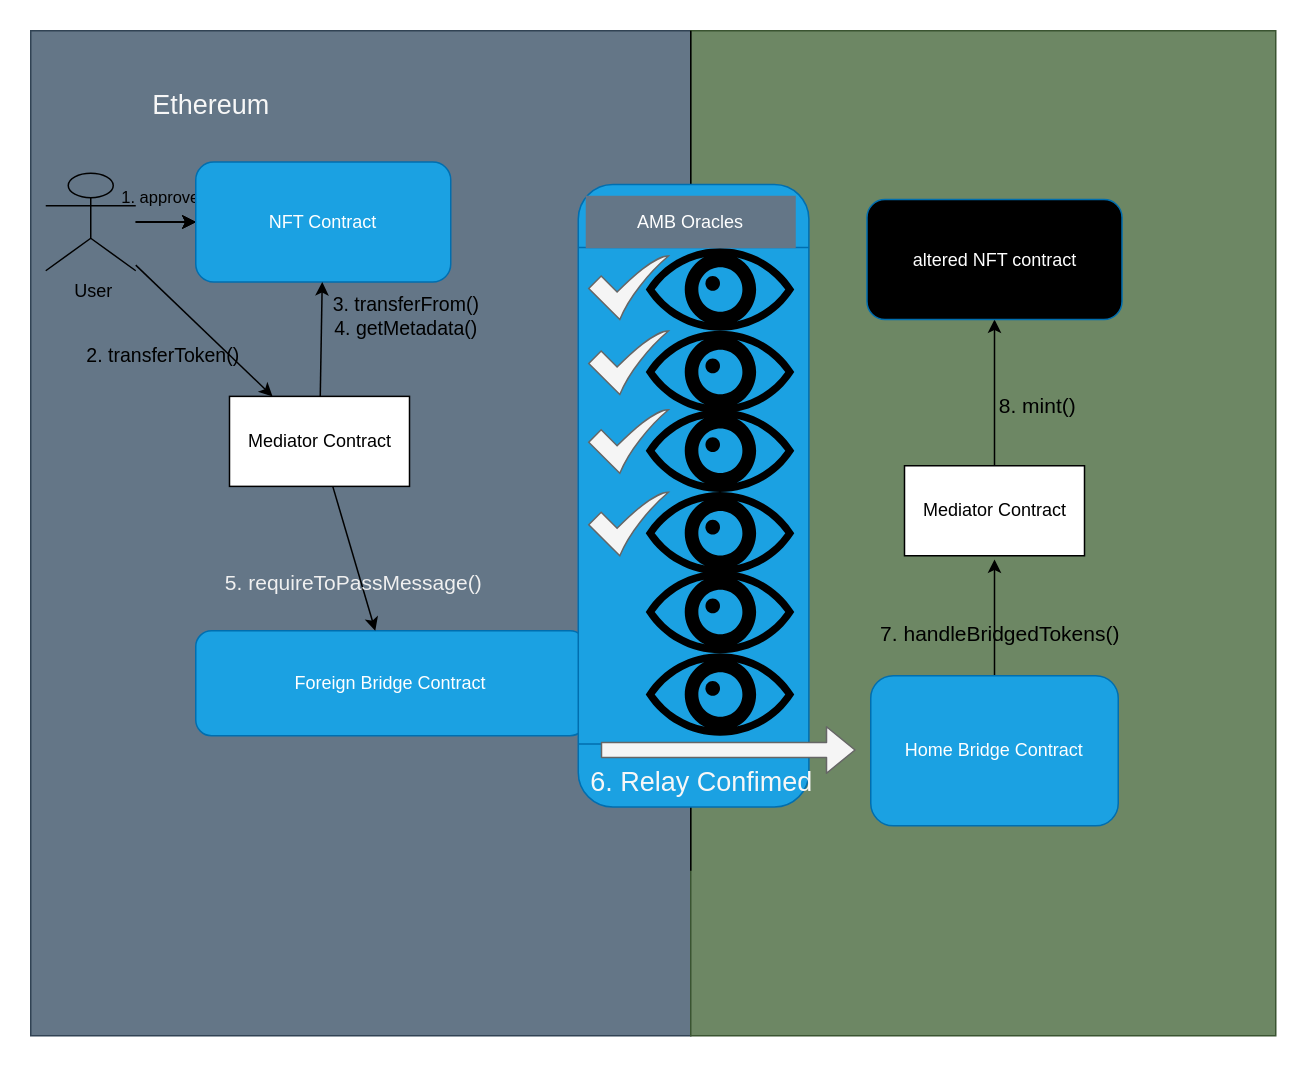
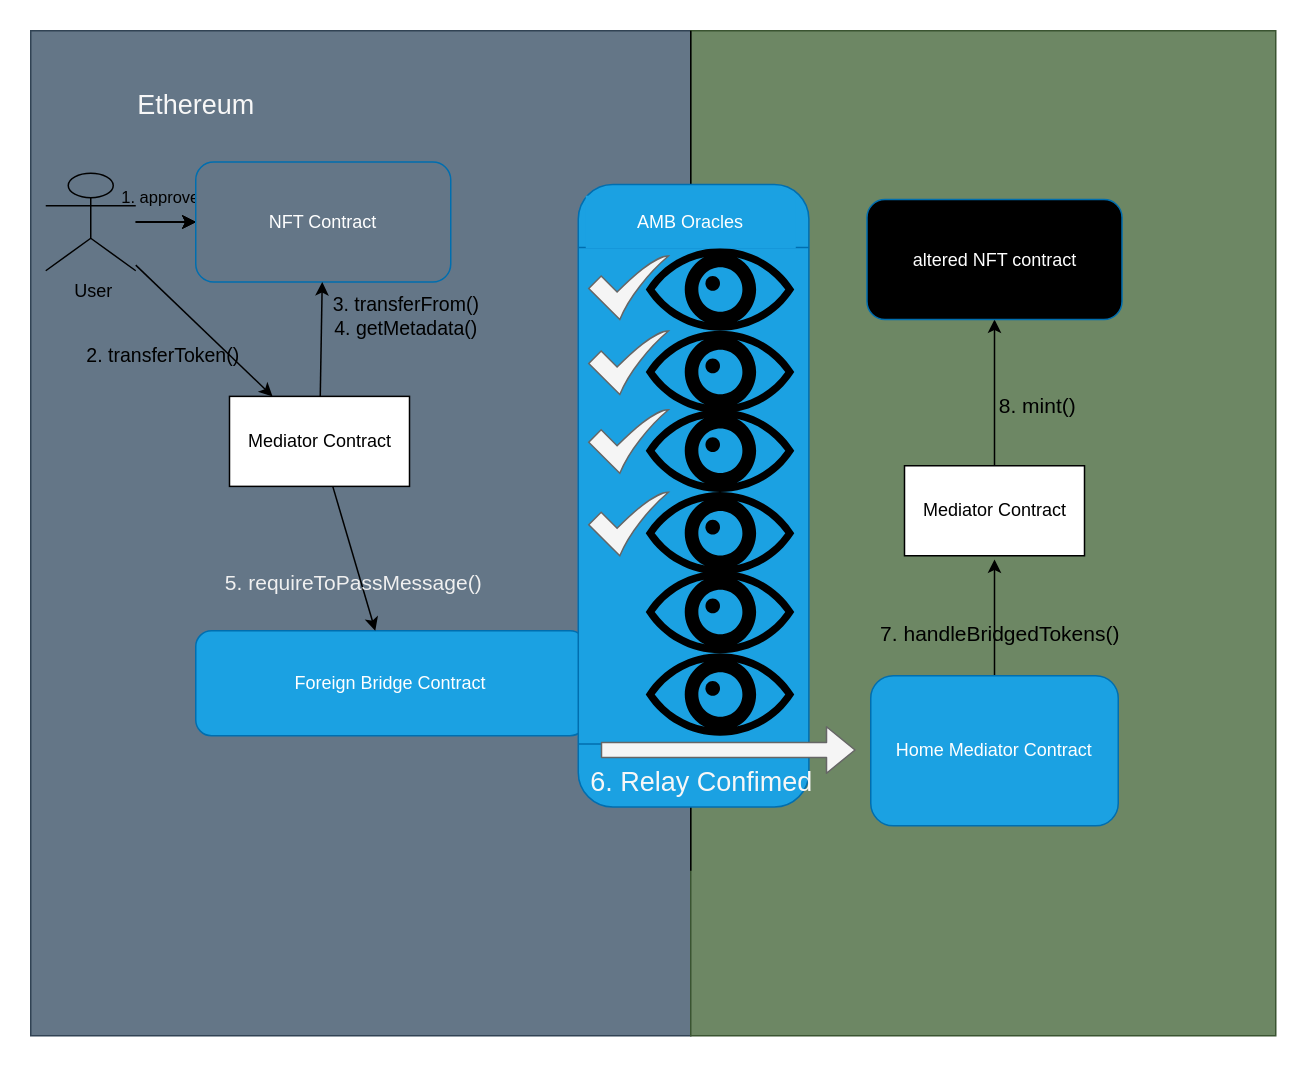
node "Ethereum": moved (211, 106) -> (196, 106)
node "NFT Contract": fillcolor #1ba1e2 -> #647687
node "AMB Oracles": fillcolor #647687 -> #1ba1e2
node "Home Bridge Contract": label "Home Bridge Contract" -> "Home Mediator Contract"
